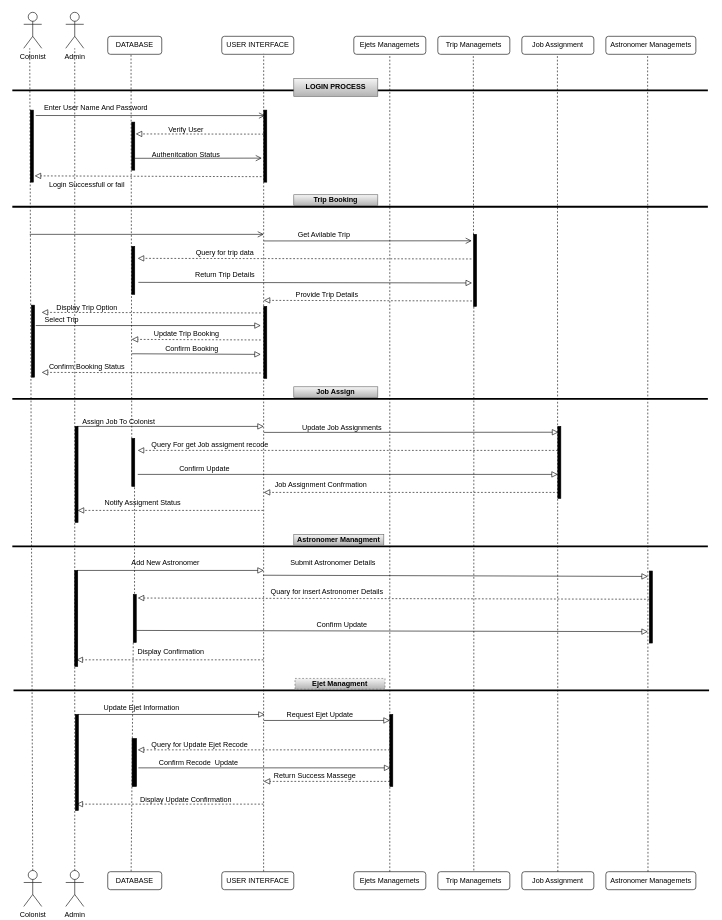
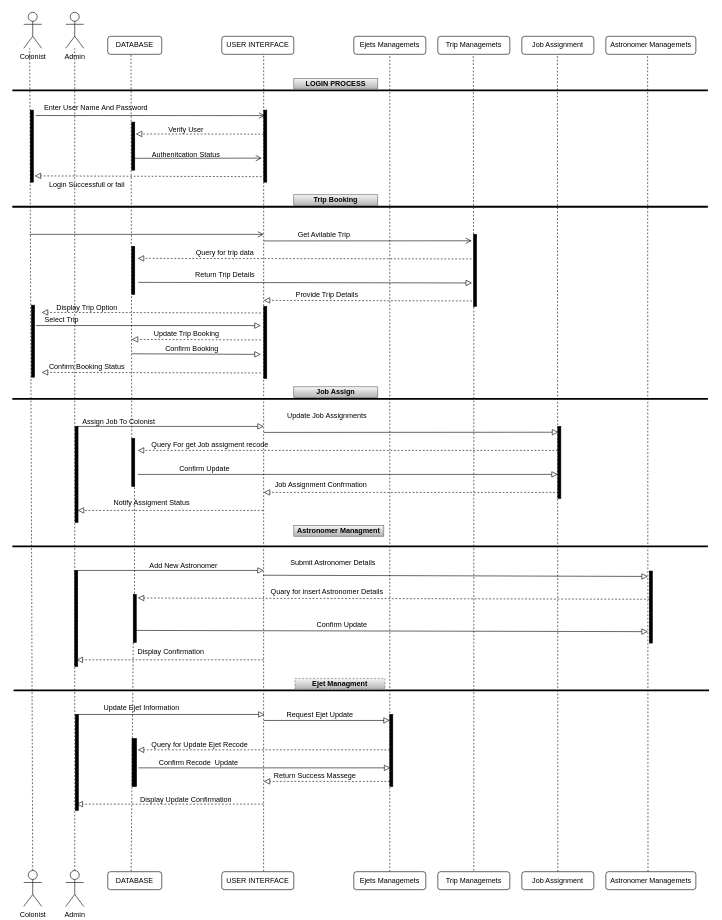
node "LOGIN PROCESS": size 84x18 -> 84x11
node "Update Job Assignments": moved (342, 428) -> (327, 416)
node "Notify Assigment Status": moved (143, 503) -> (152, 503)
node "Astronomer Managment": moved (339, 540) -> (339, 531)
node "Add New Astronomer": moved (165, 563) -> (183, 566)
